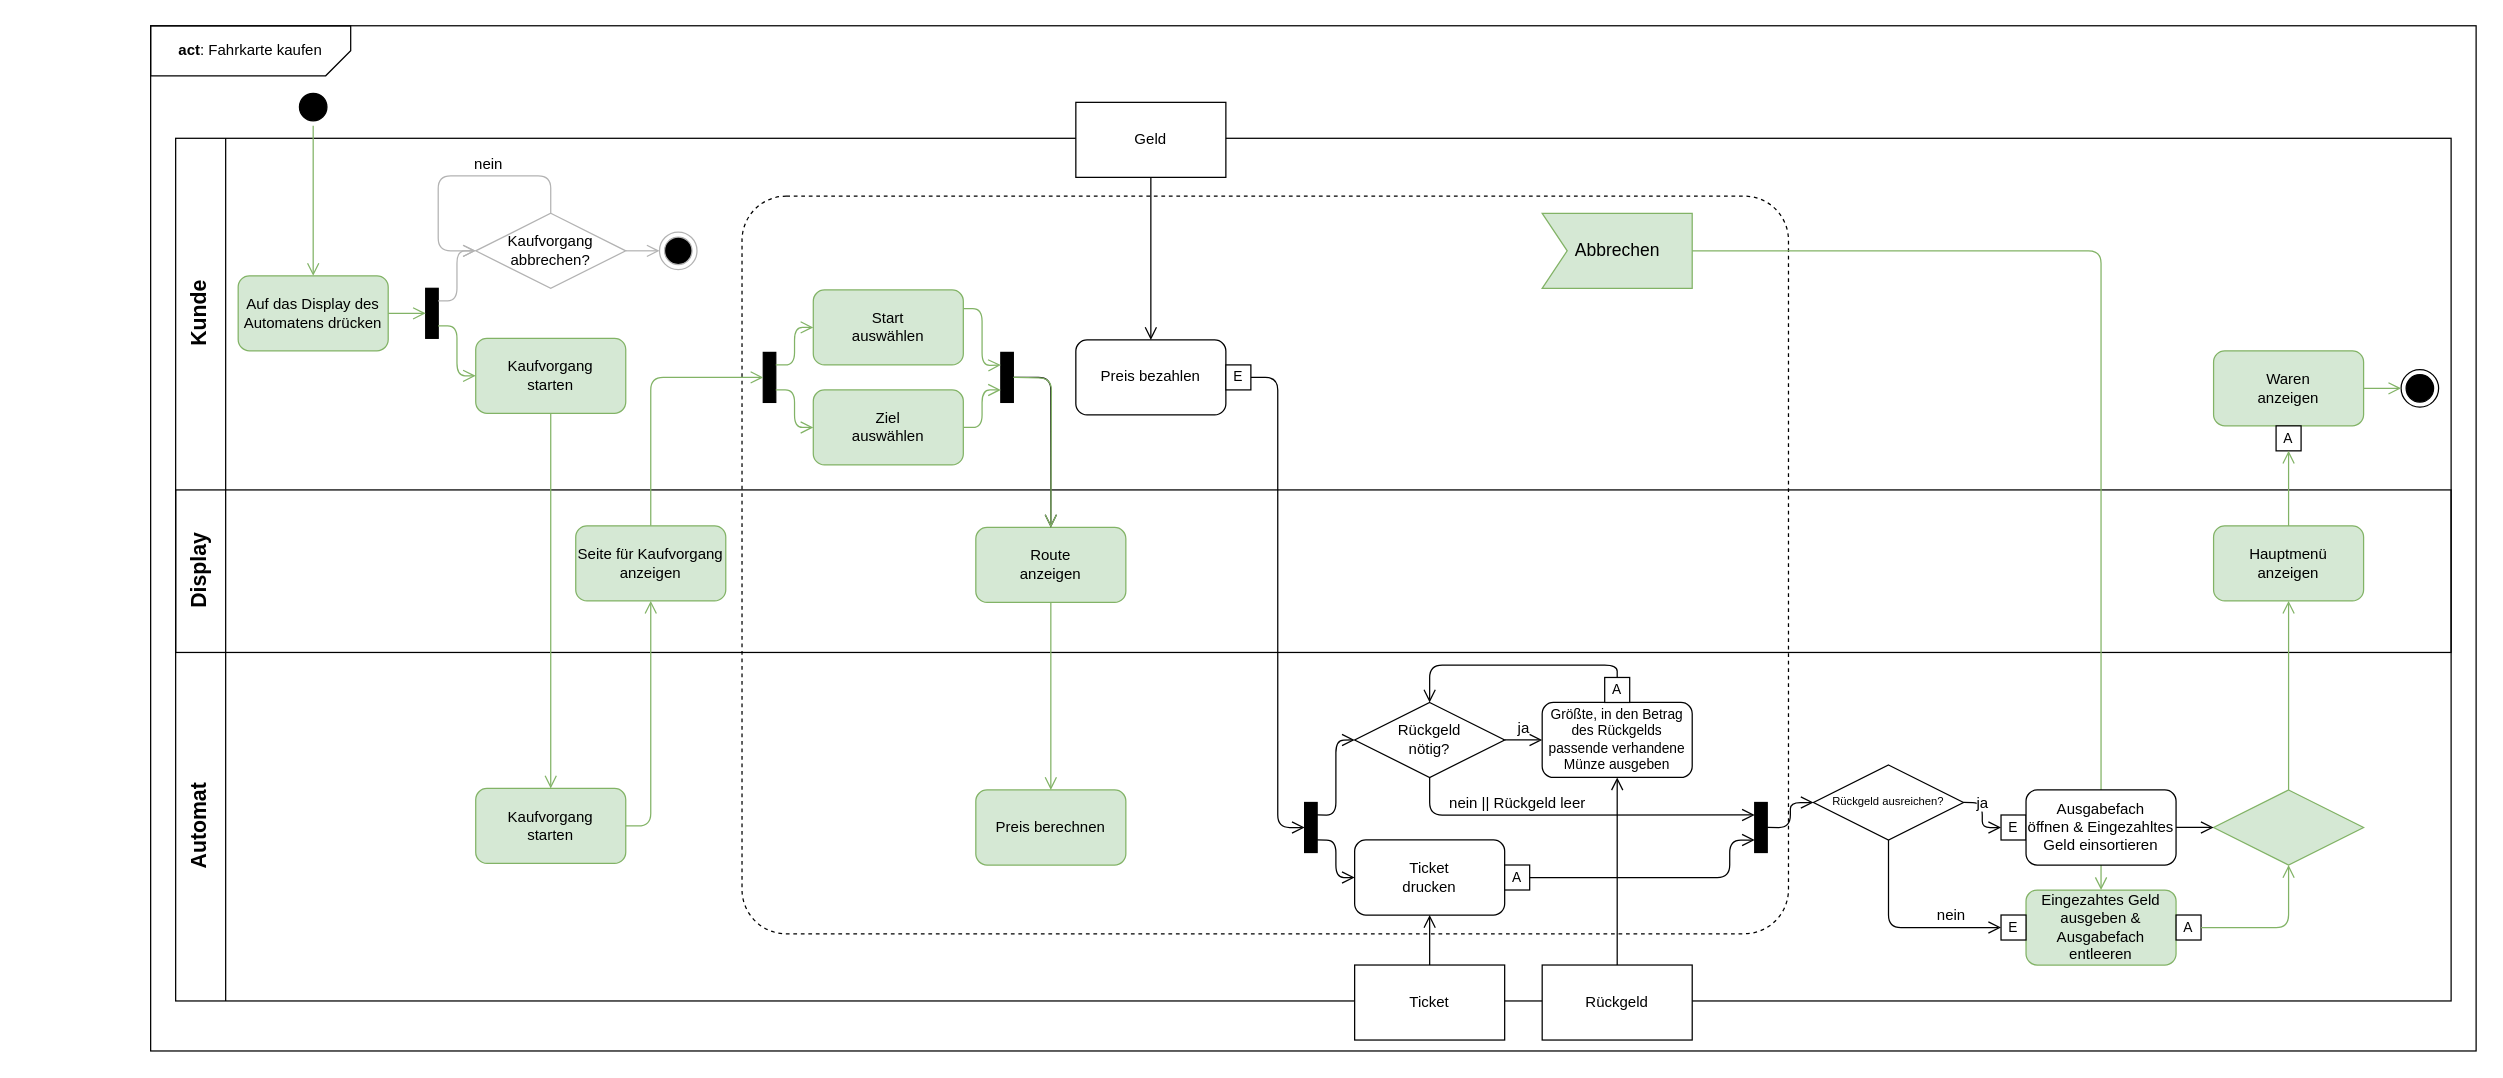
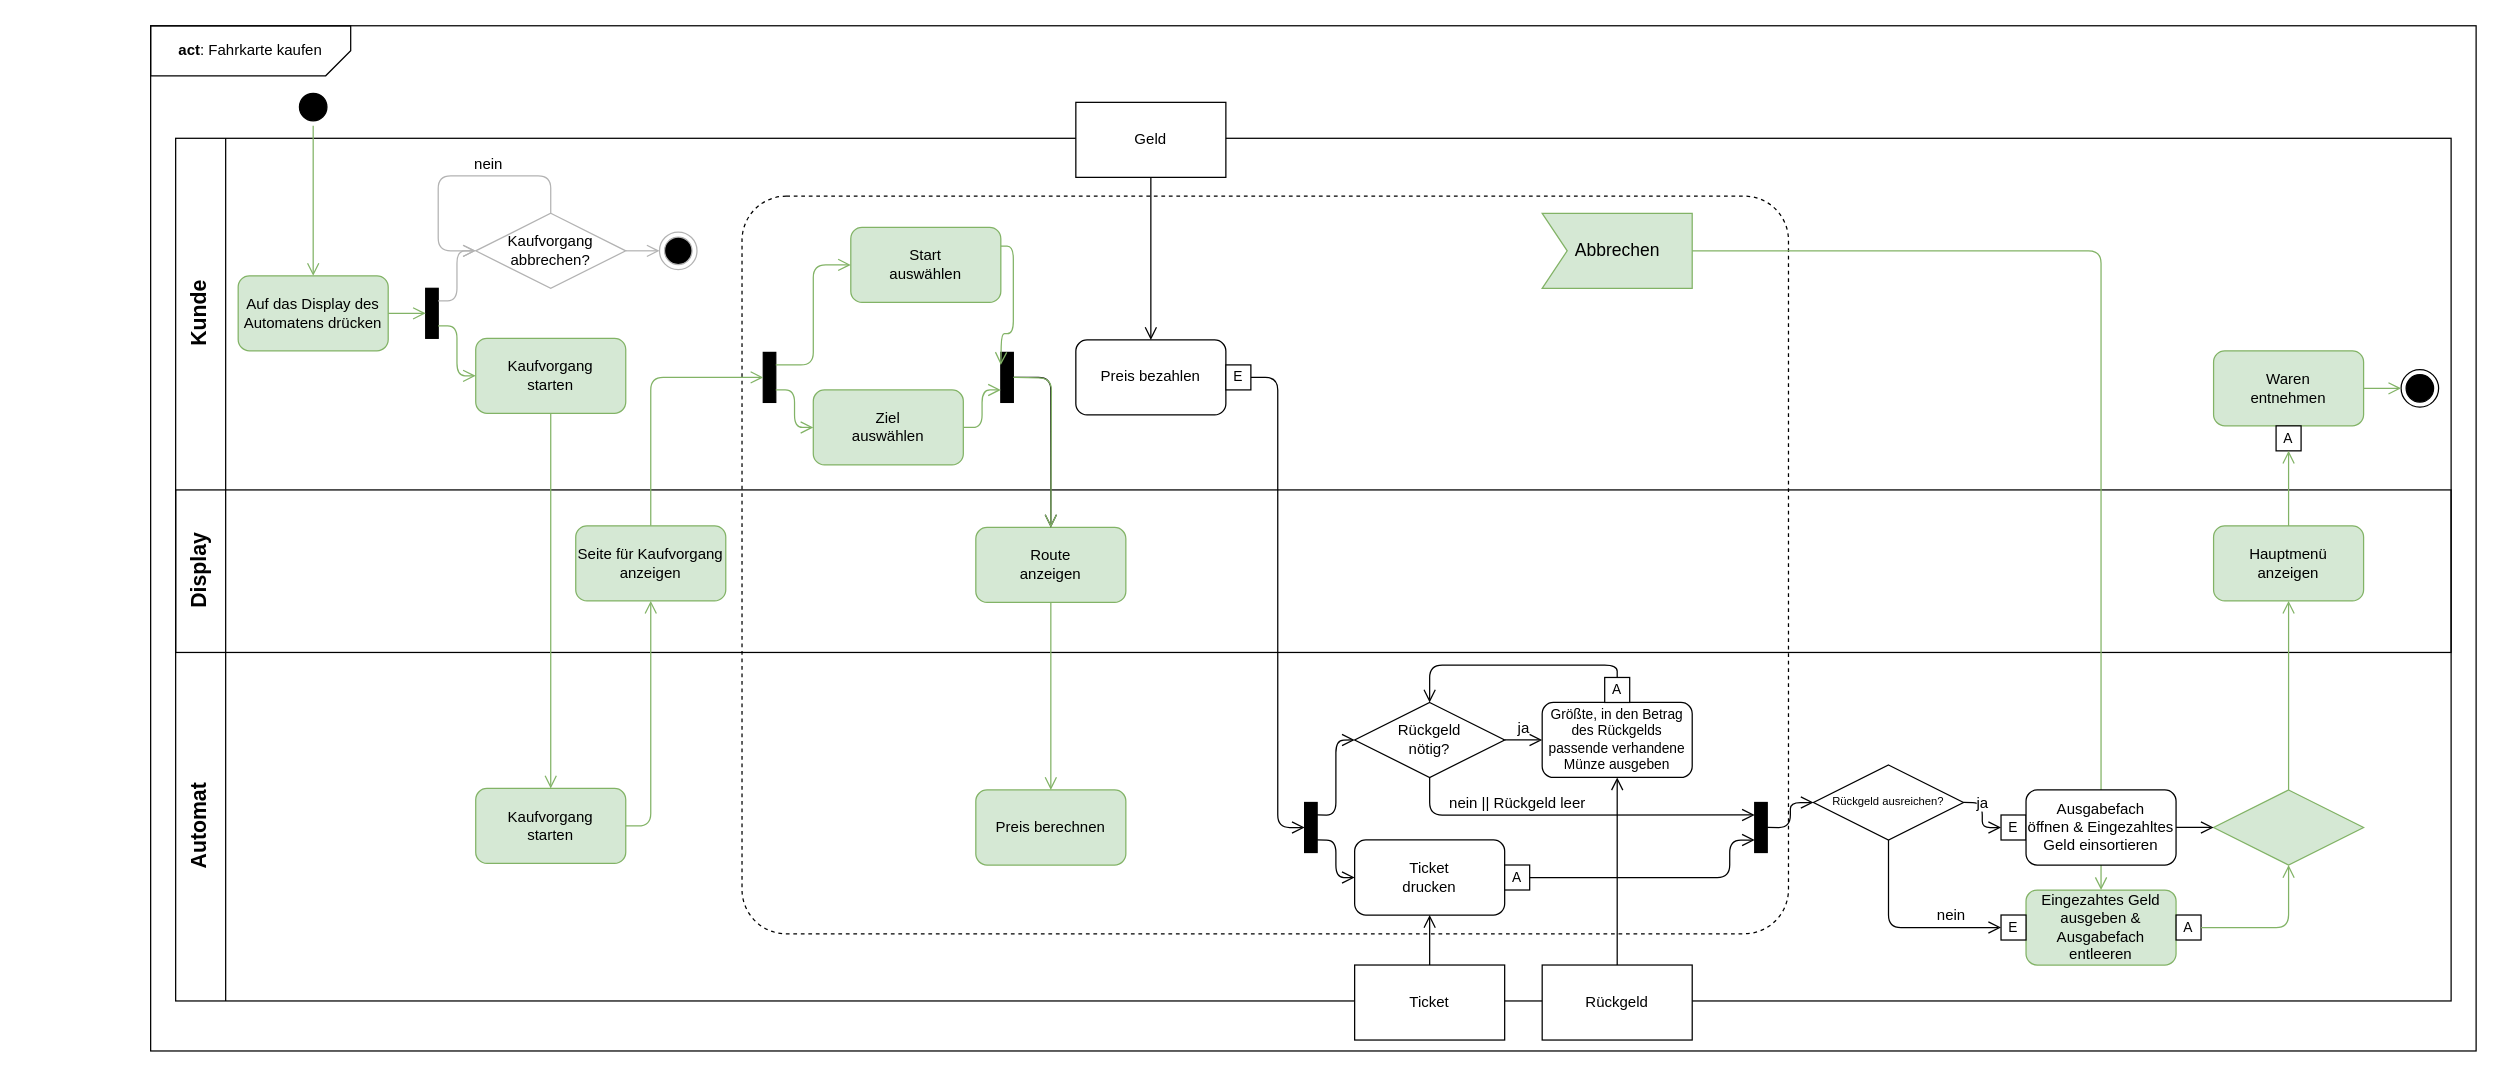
node "Start auswählen": moved (888, 327) -> (926, 265)
node "Waren anzeigen": label "Waren anzeigen" -> "Waren entnehmen"
